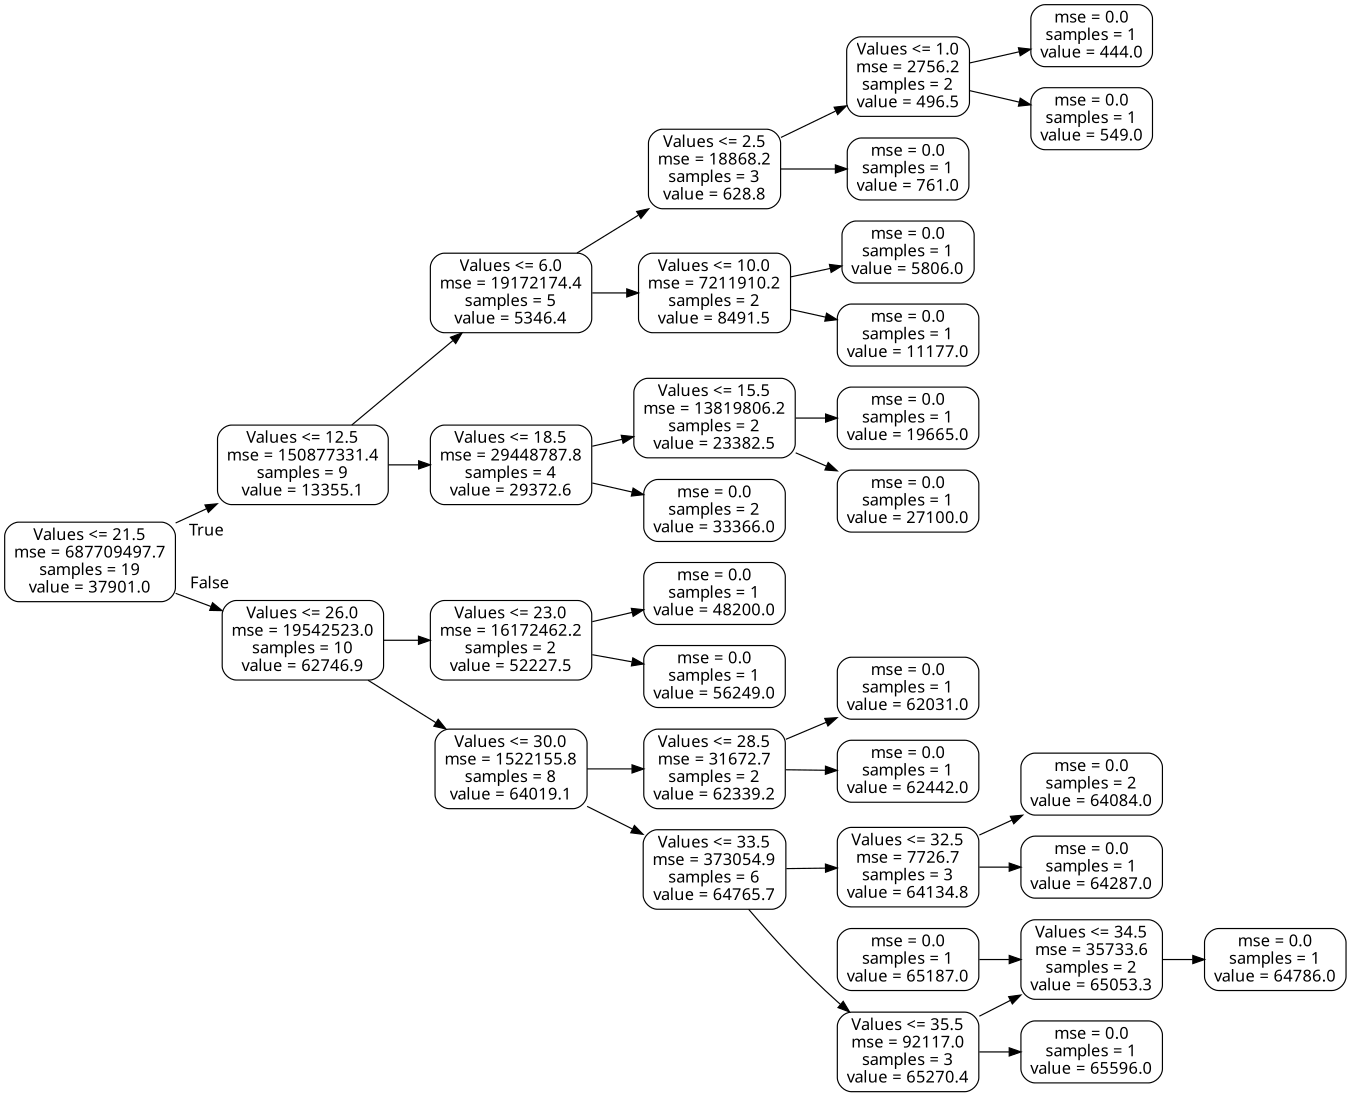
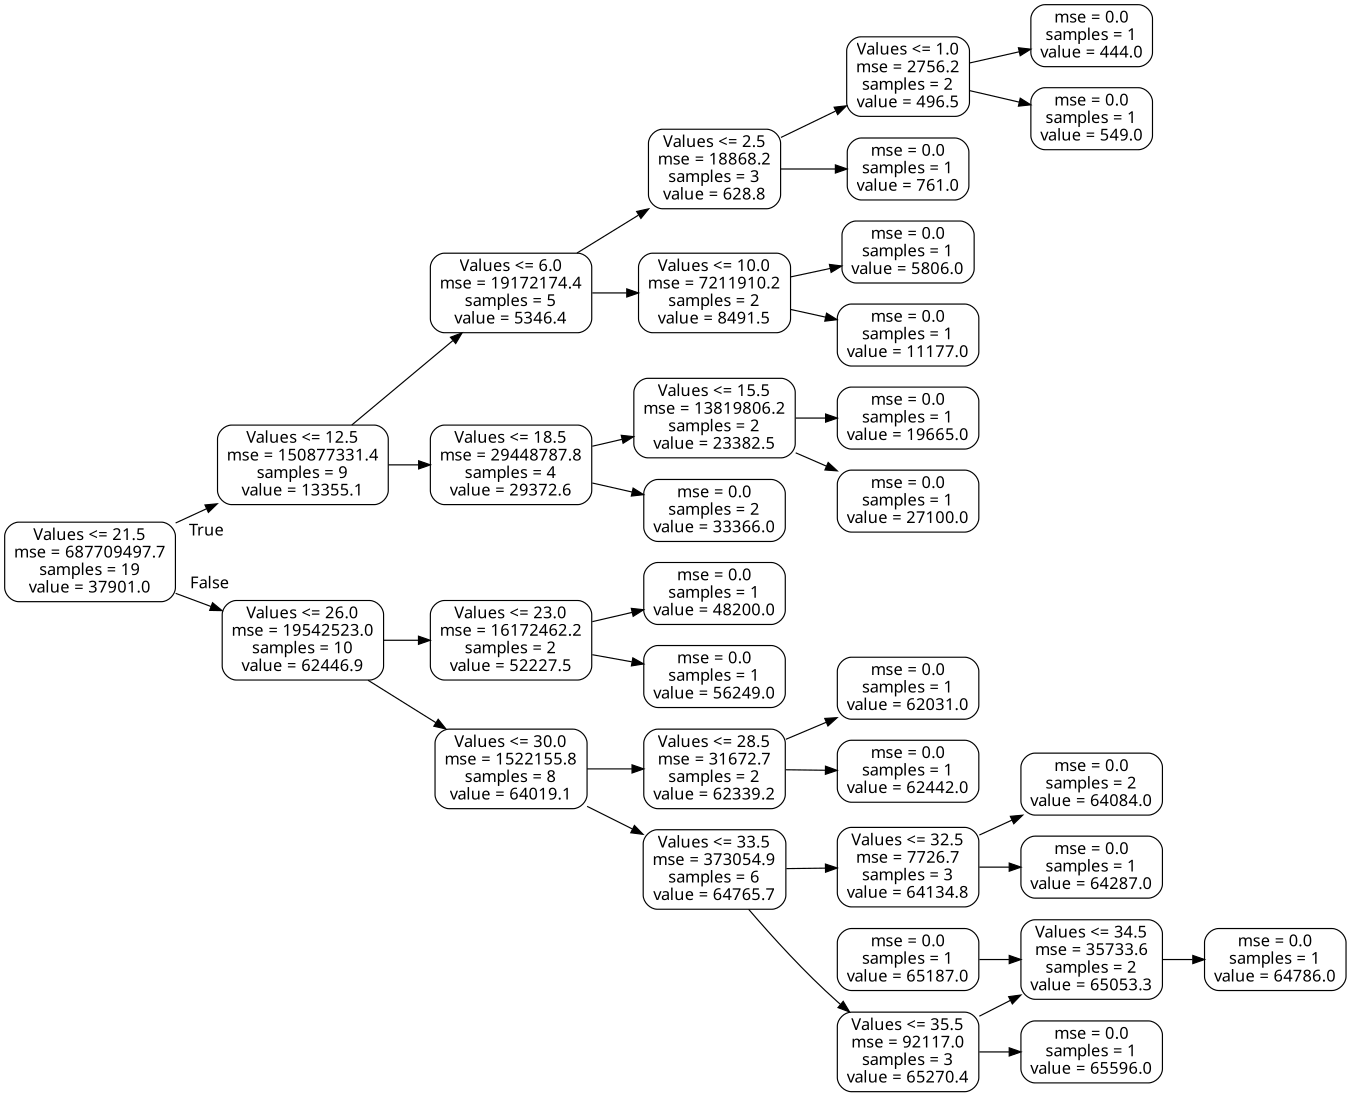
node "Values <= 26.0 mse = 19542523.0 samples = 10 value = 62746.9": label "Values <= 26.0 mse = 19542523.0 samples = 10 value = 62746.9" -> "Values <= 26.0 mse = 19542523.0 samples = 10 value = 62446.9"
